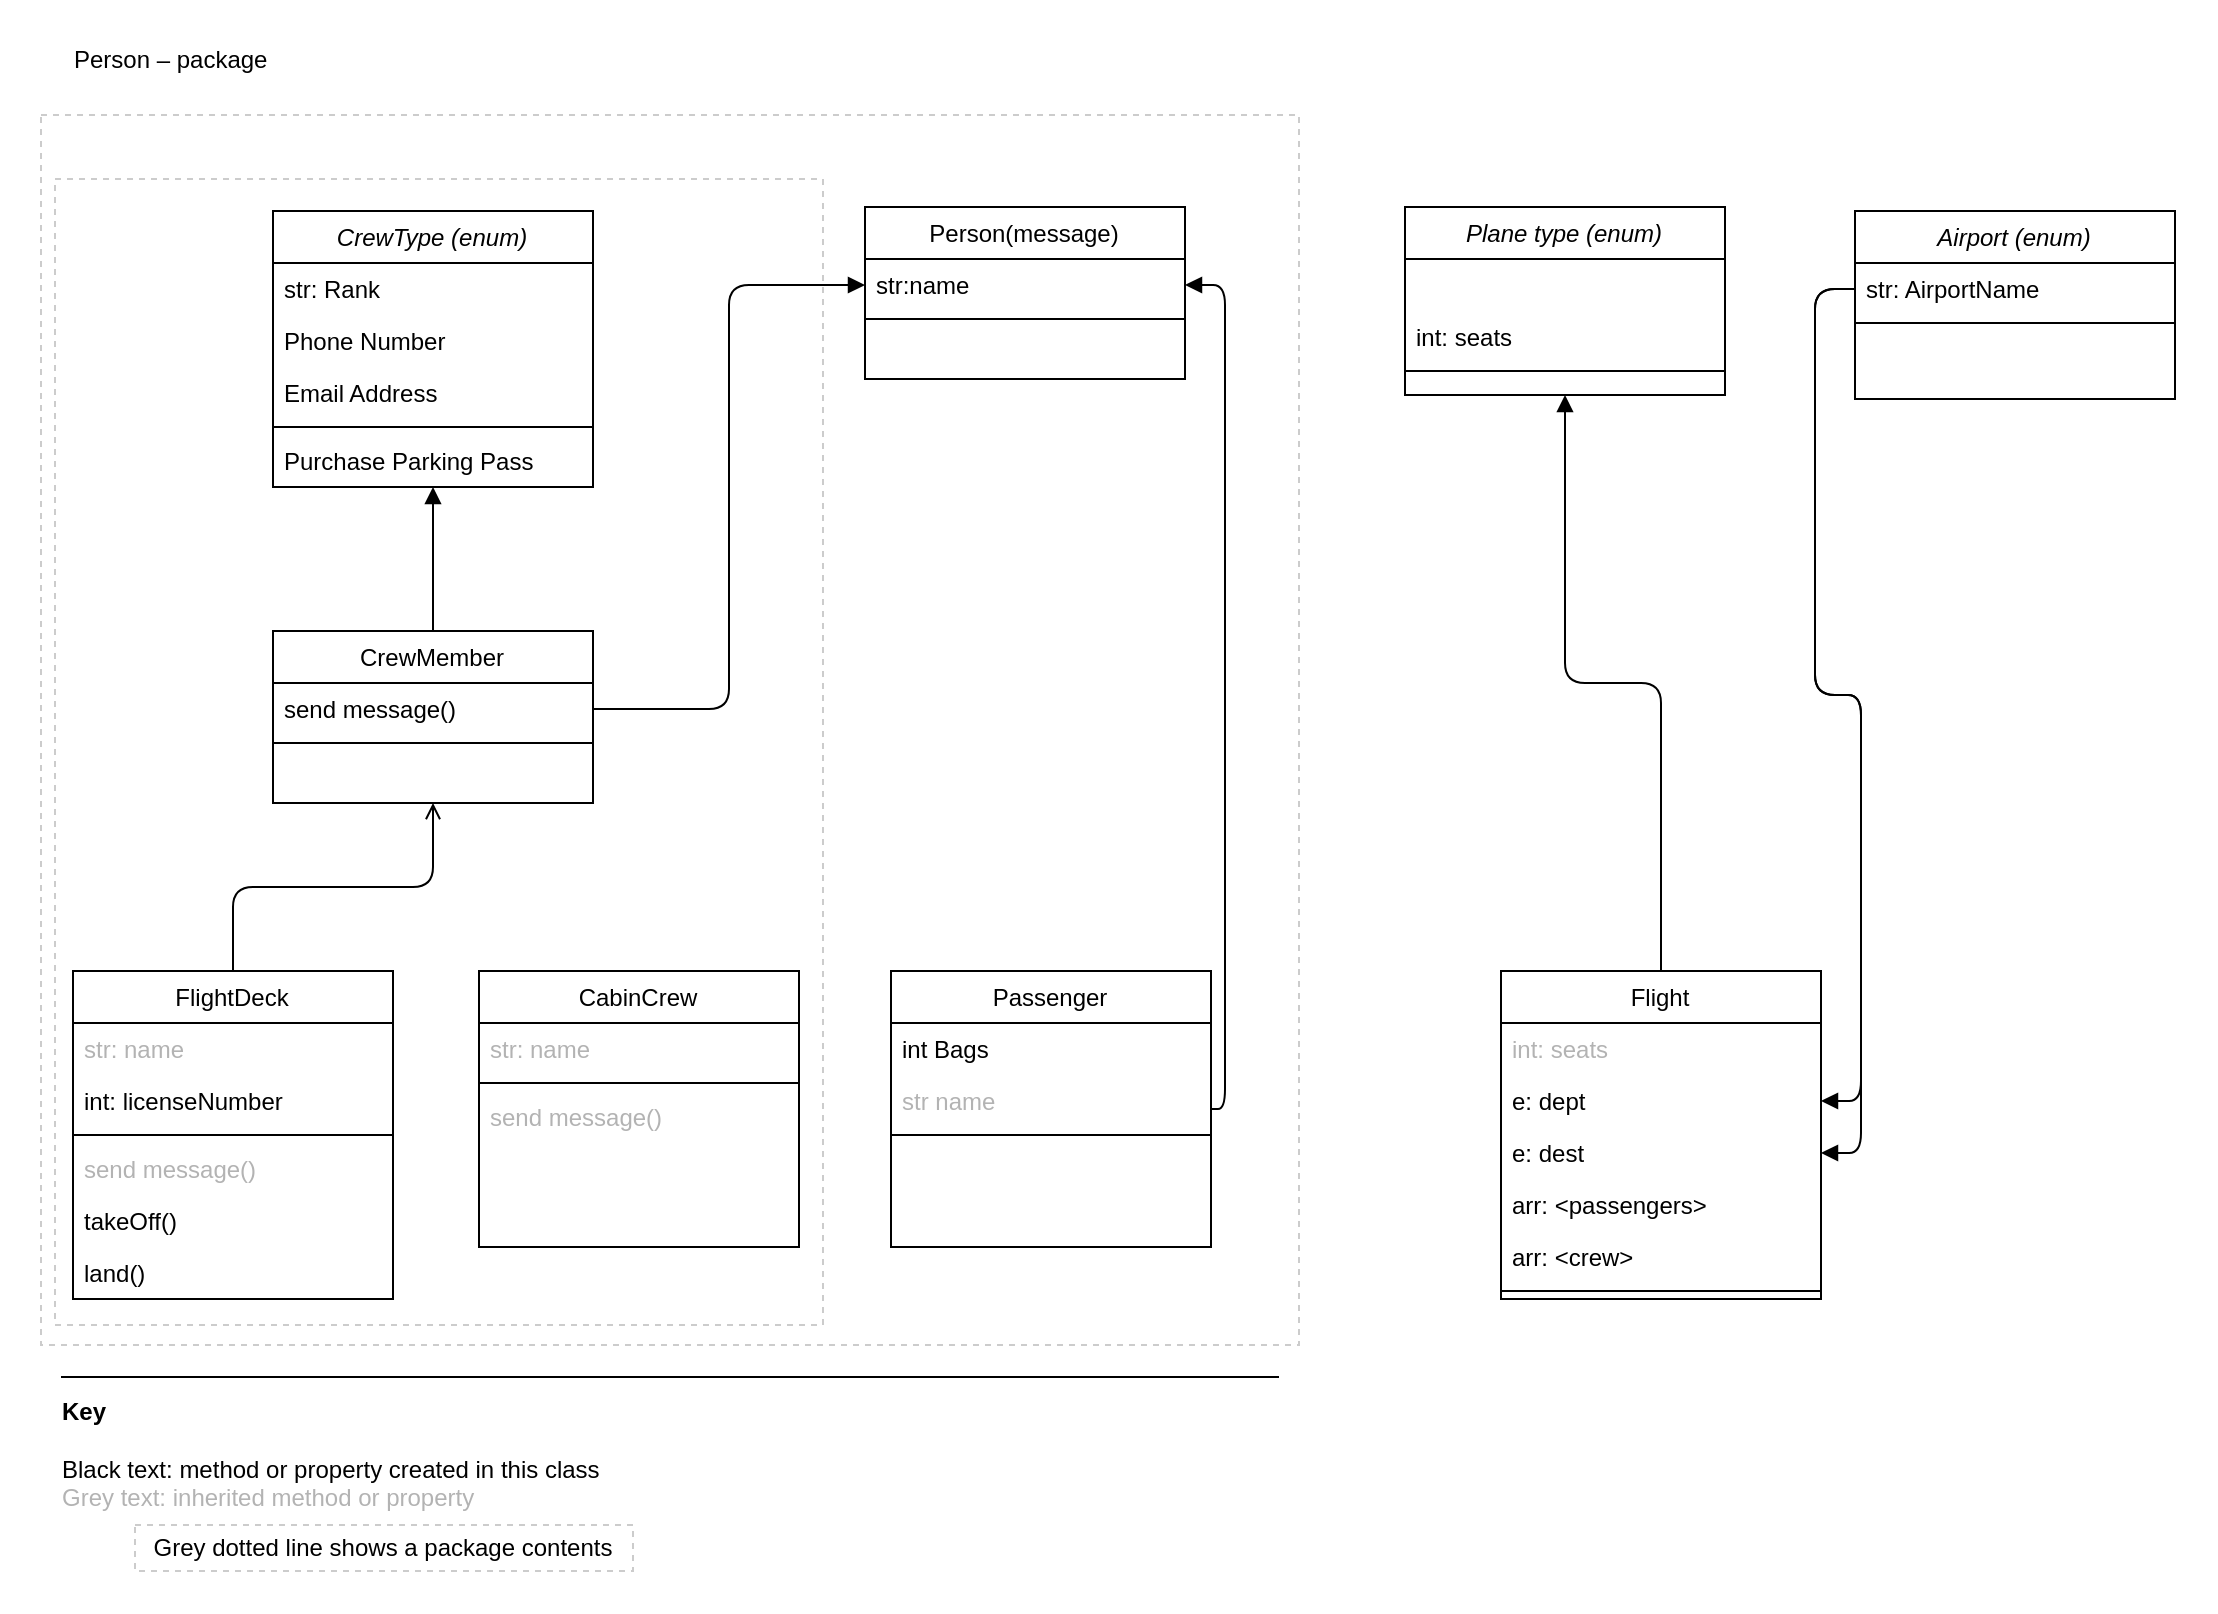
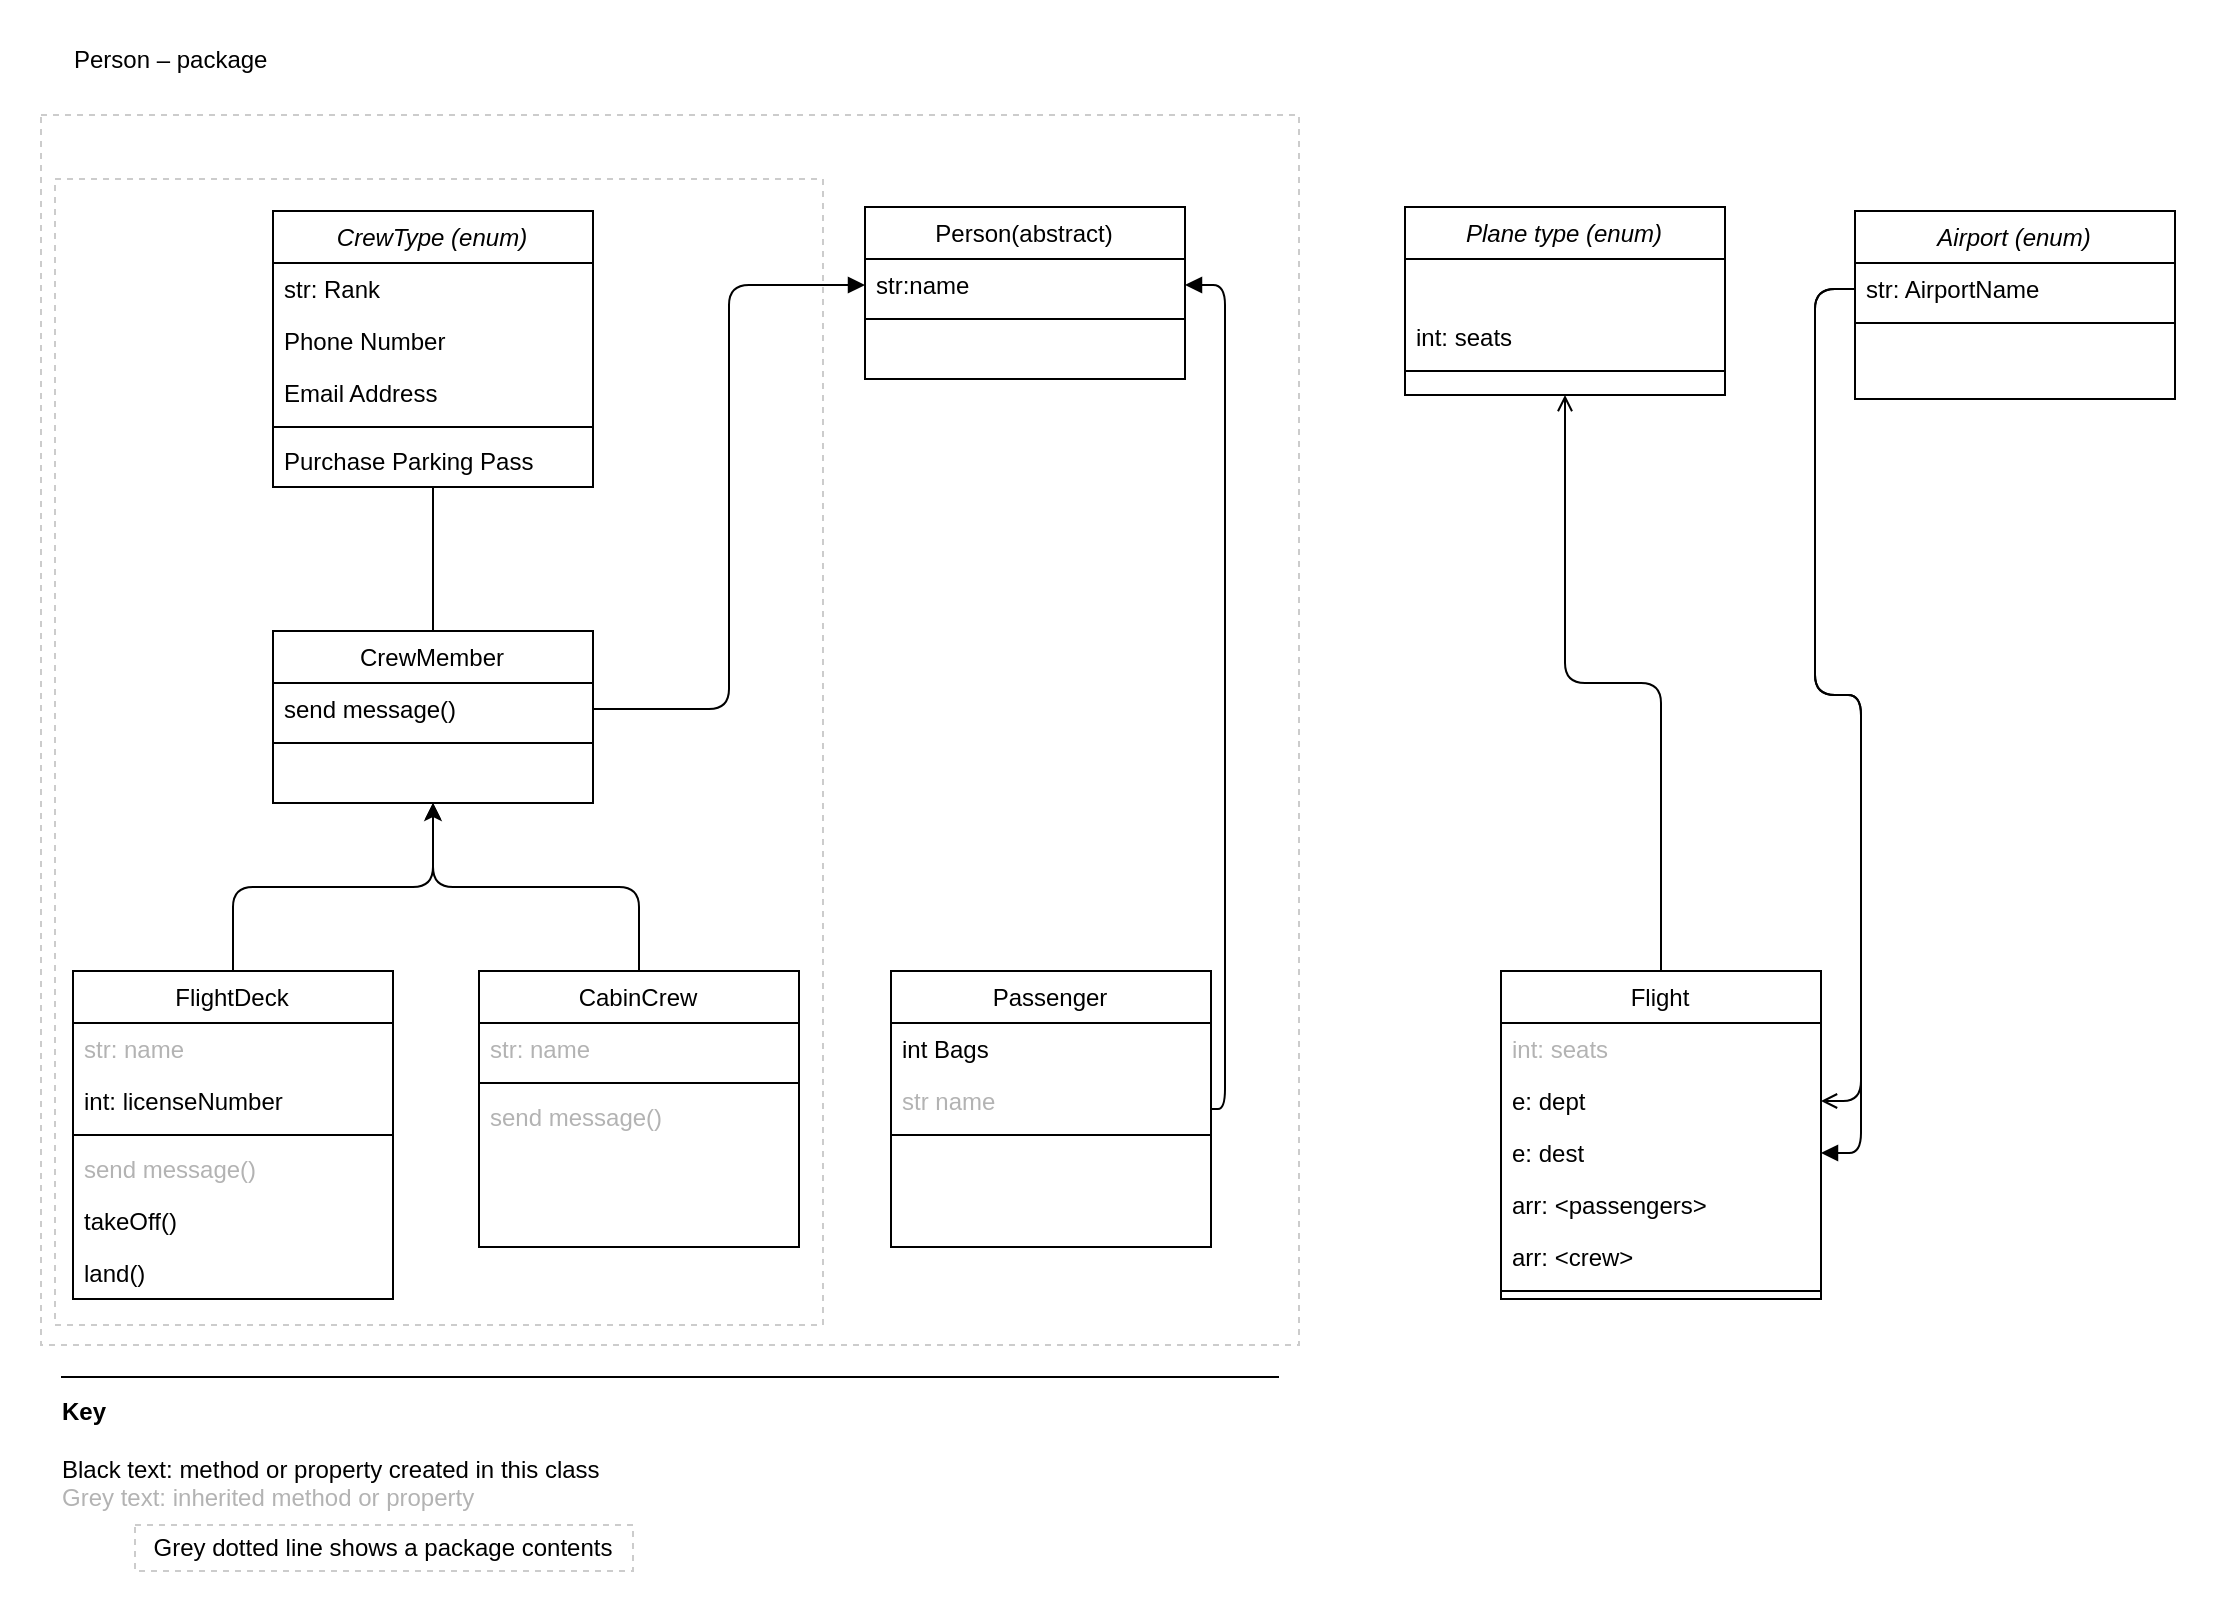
node "Person(message)": label "Person(message)" -> "Person(abstract)"
edge "Flight" -> "Plane type (enum)": arrowhead block -> open
edge "CrewMember" -> "CrewType (enum)": arrowhead block -> none
edge "CabinCrew" -> "CrewMember": added
edge "str: AirportName" -> "e: dept": arrowhead block -> open
